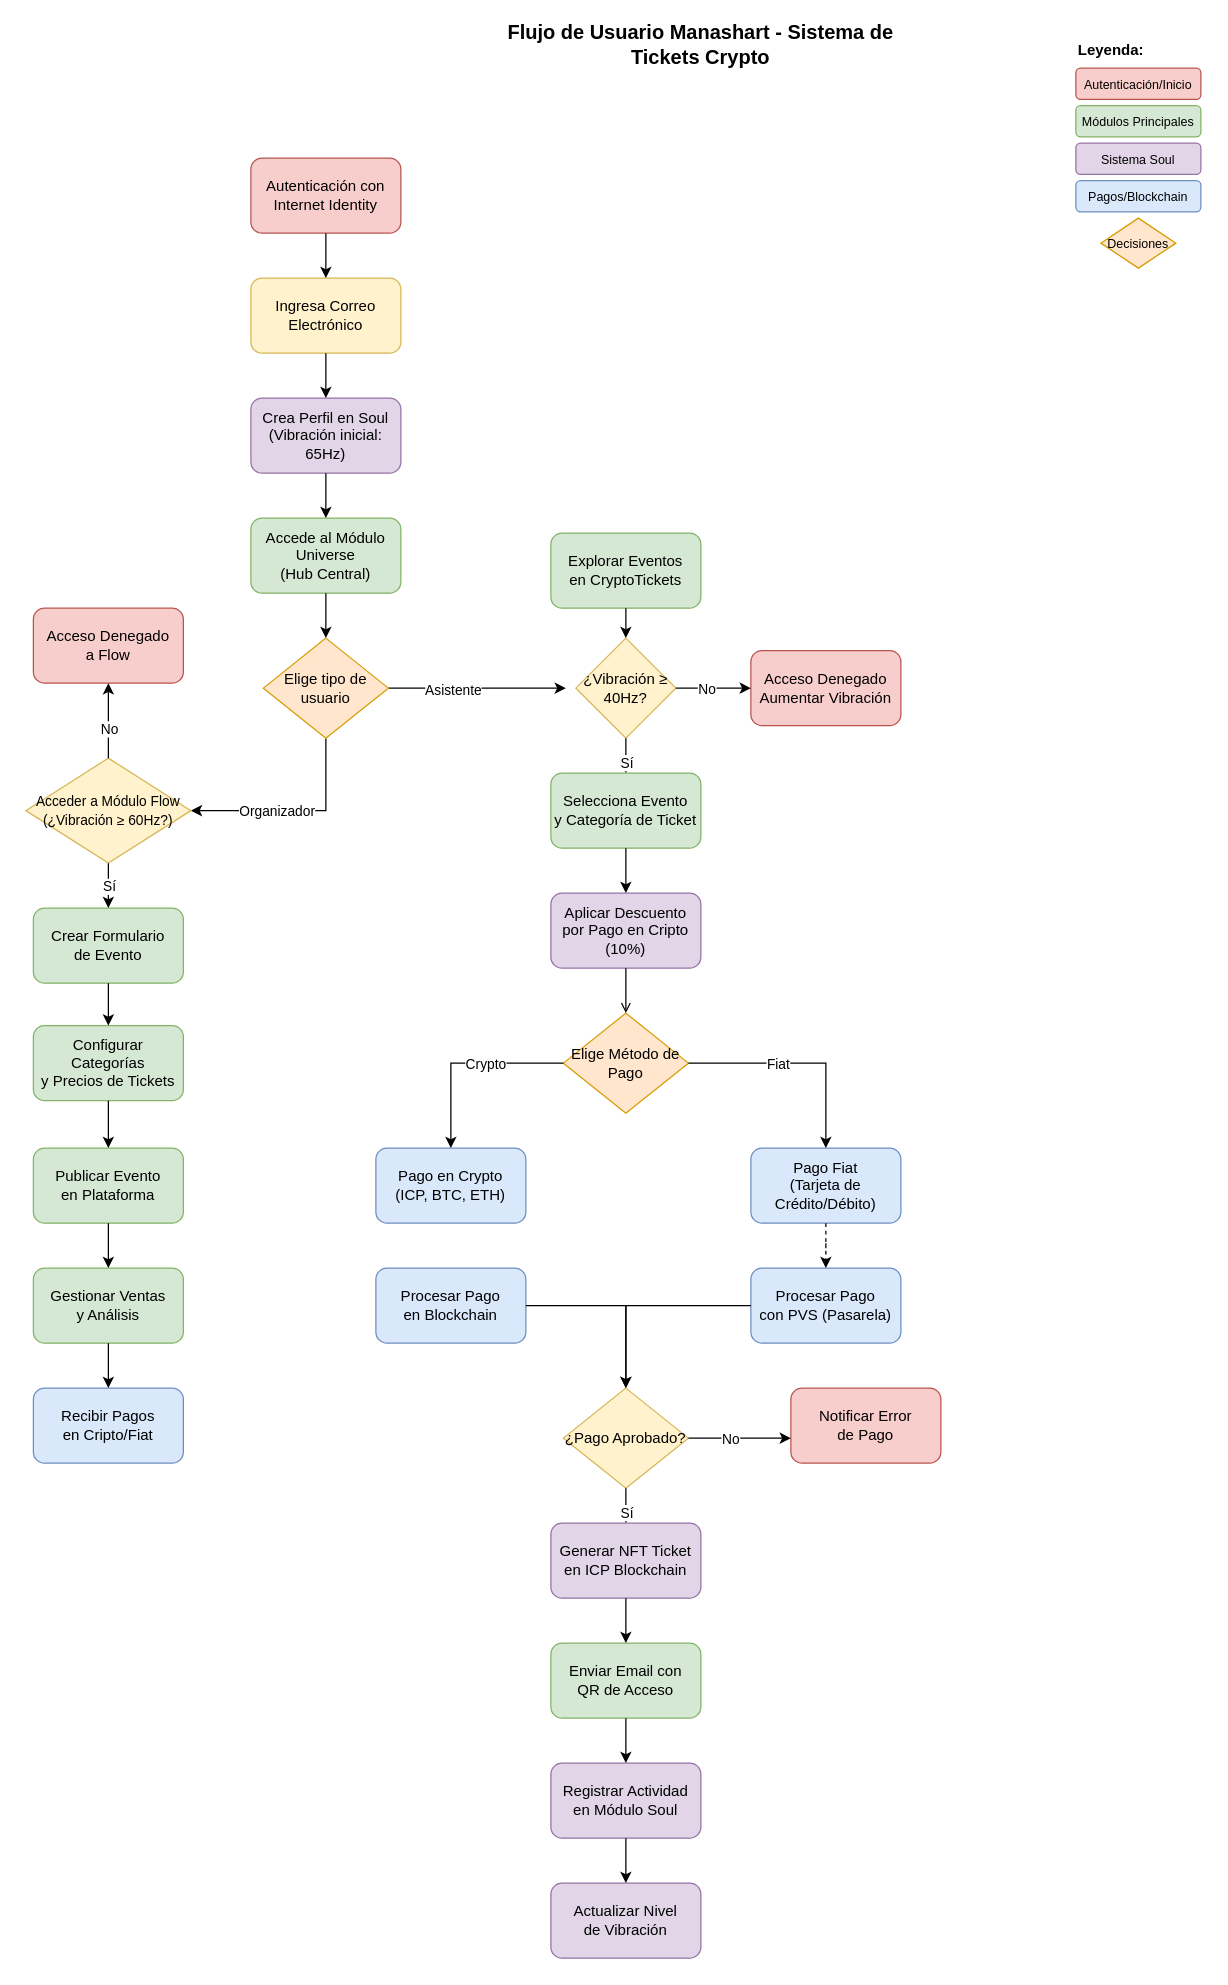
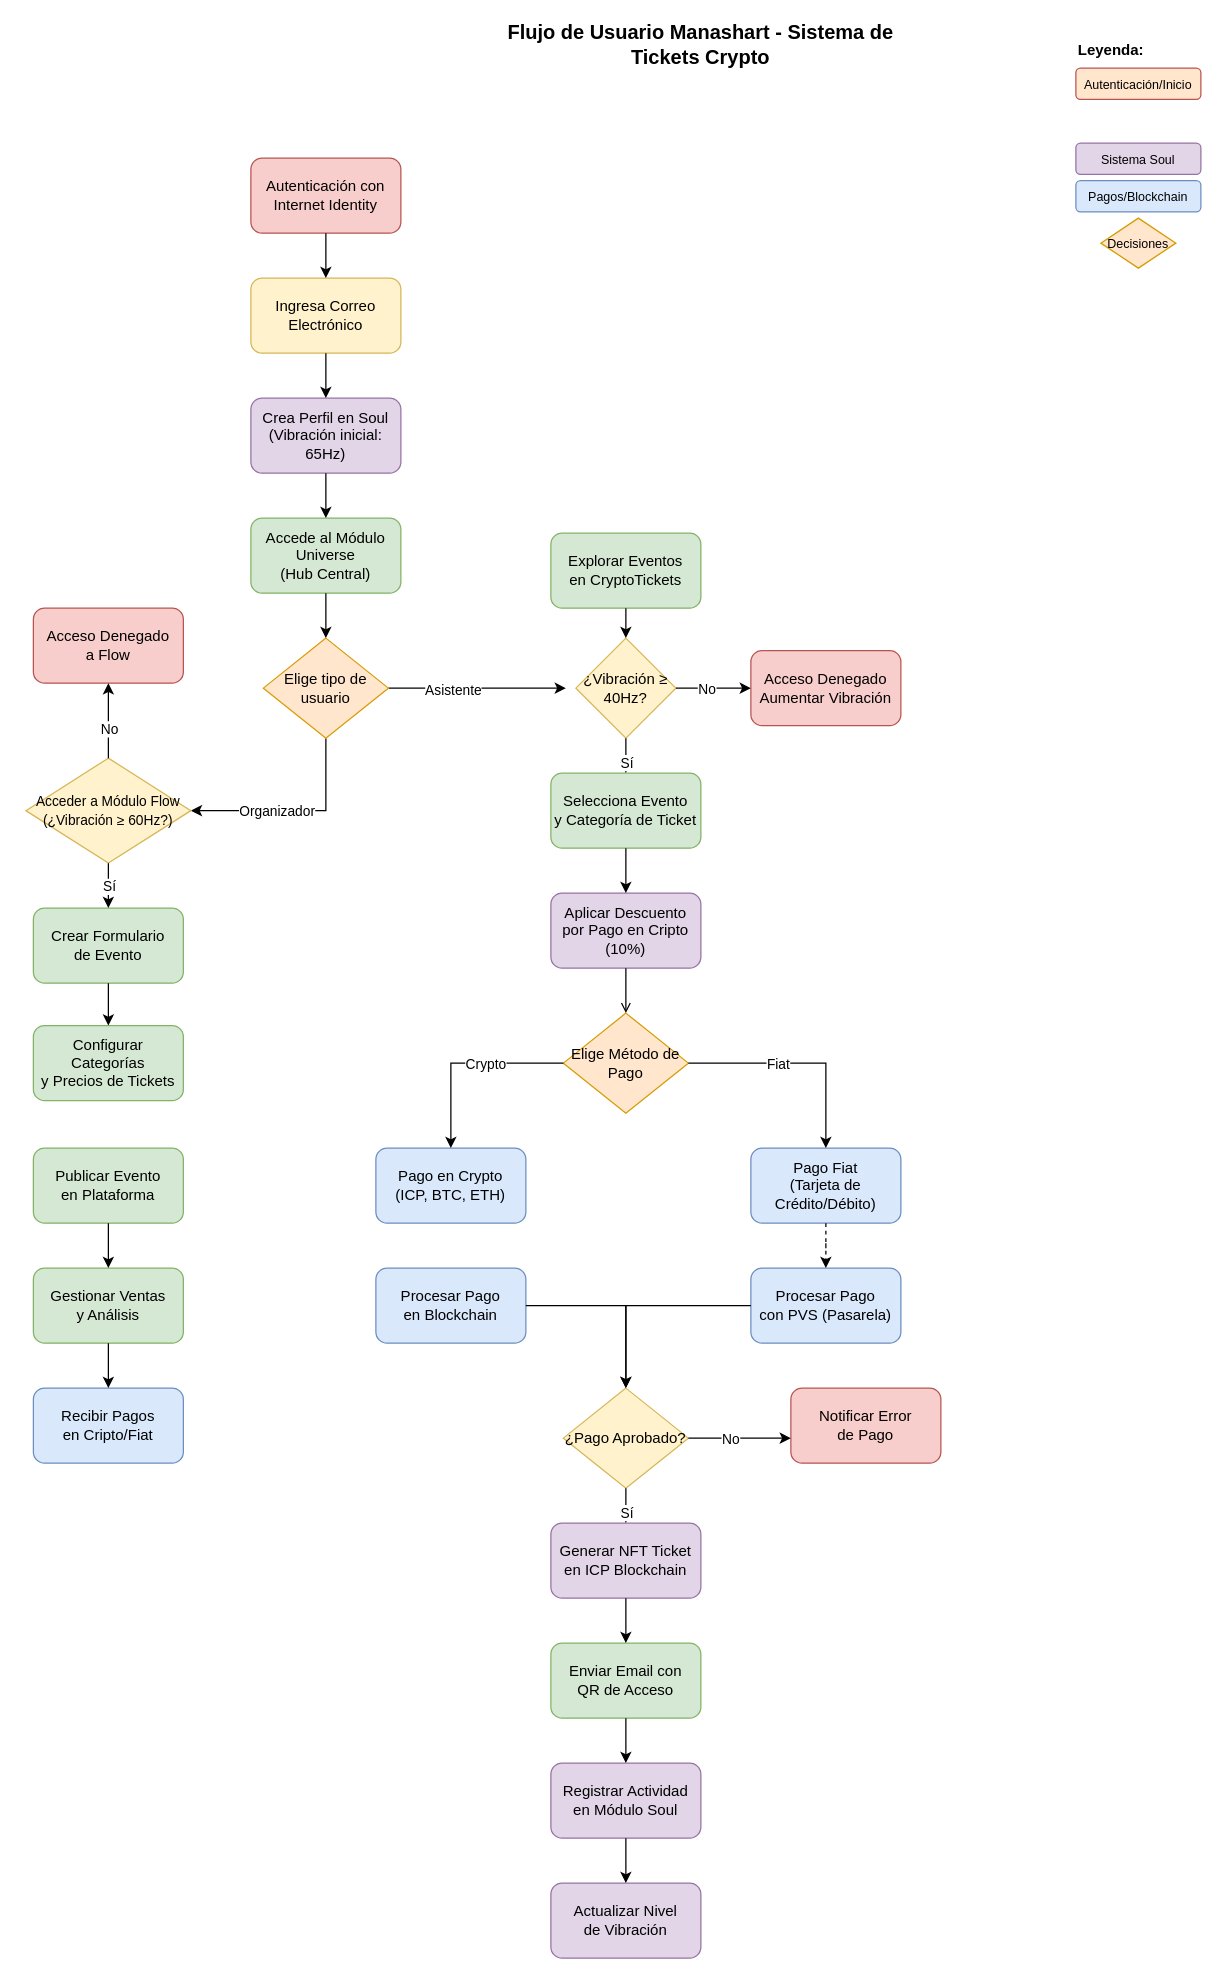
node "Autenticación/Inicio": fillcolor #f8cecc -> #ffe6cc
node "Módulos Principales": removed
edge "Configurar Categorías y Precios de Tickets" -> "Publicar Evento en Plataforma": removed
